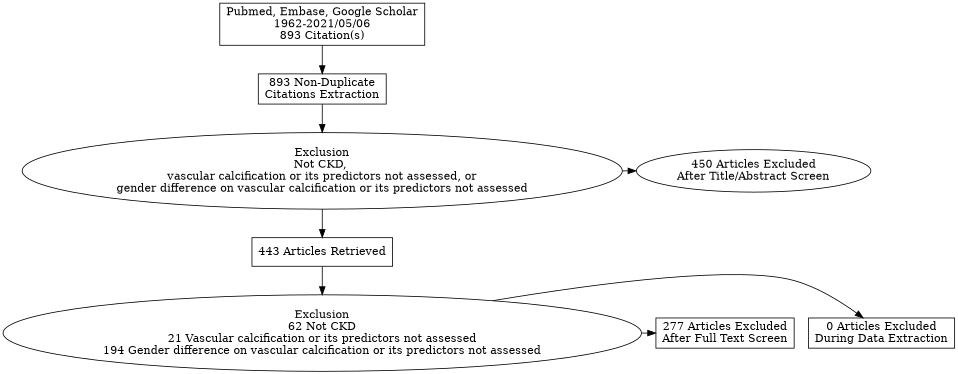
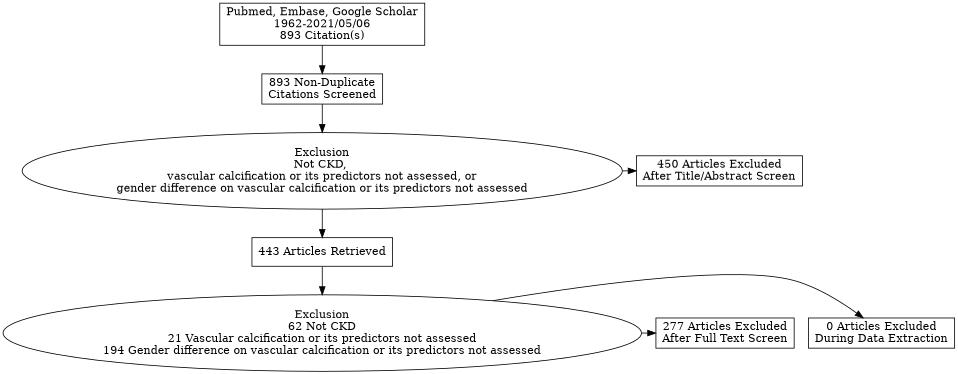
node "893 Non-Duplicate Citations Extraction": label "893 Non-Duplicate Citations Extraction" -> "893 Non-Duplicate Citations Screened"
node "450 Articles Excluded After Title/Abstract Screen": shape ellipse -> box
